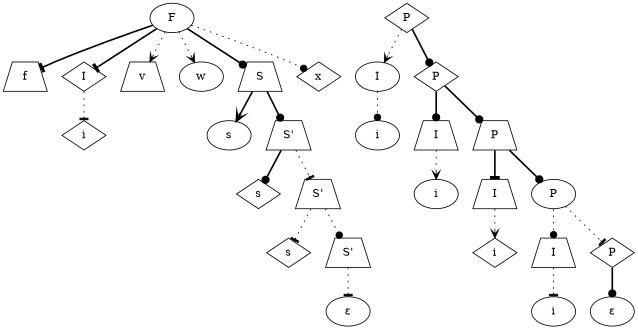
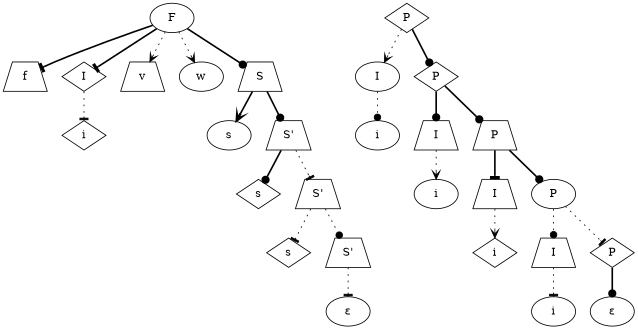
node "x": removed
